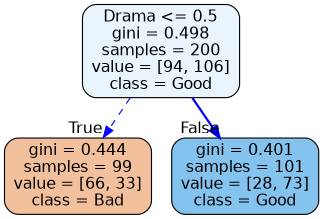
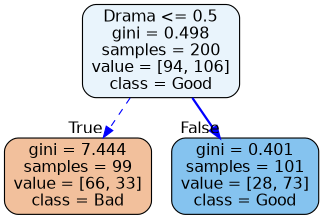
node "gini = 0.444 samples = 99 value = [66, 33] class = Bad": label "gini = 0.444 samples = 99 value = [66, 33] class = Bad" -> "gini = 7.444 samples = 99 value = [66, 33] class = Bad"
